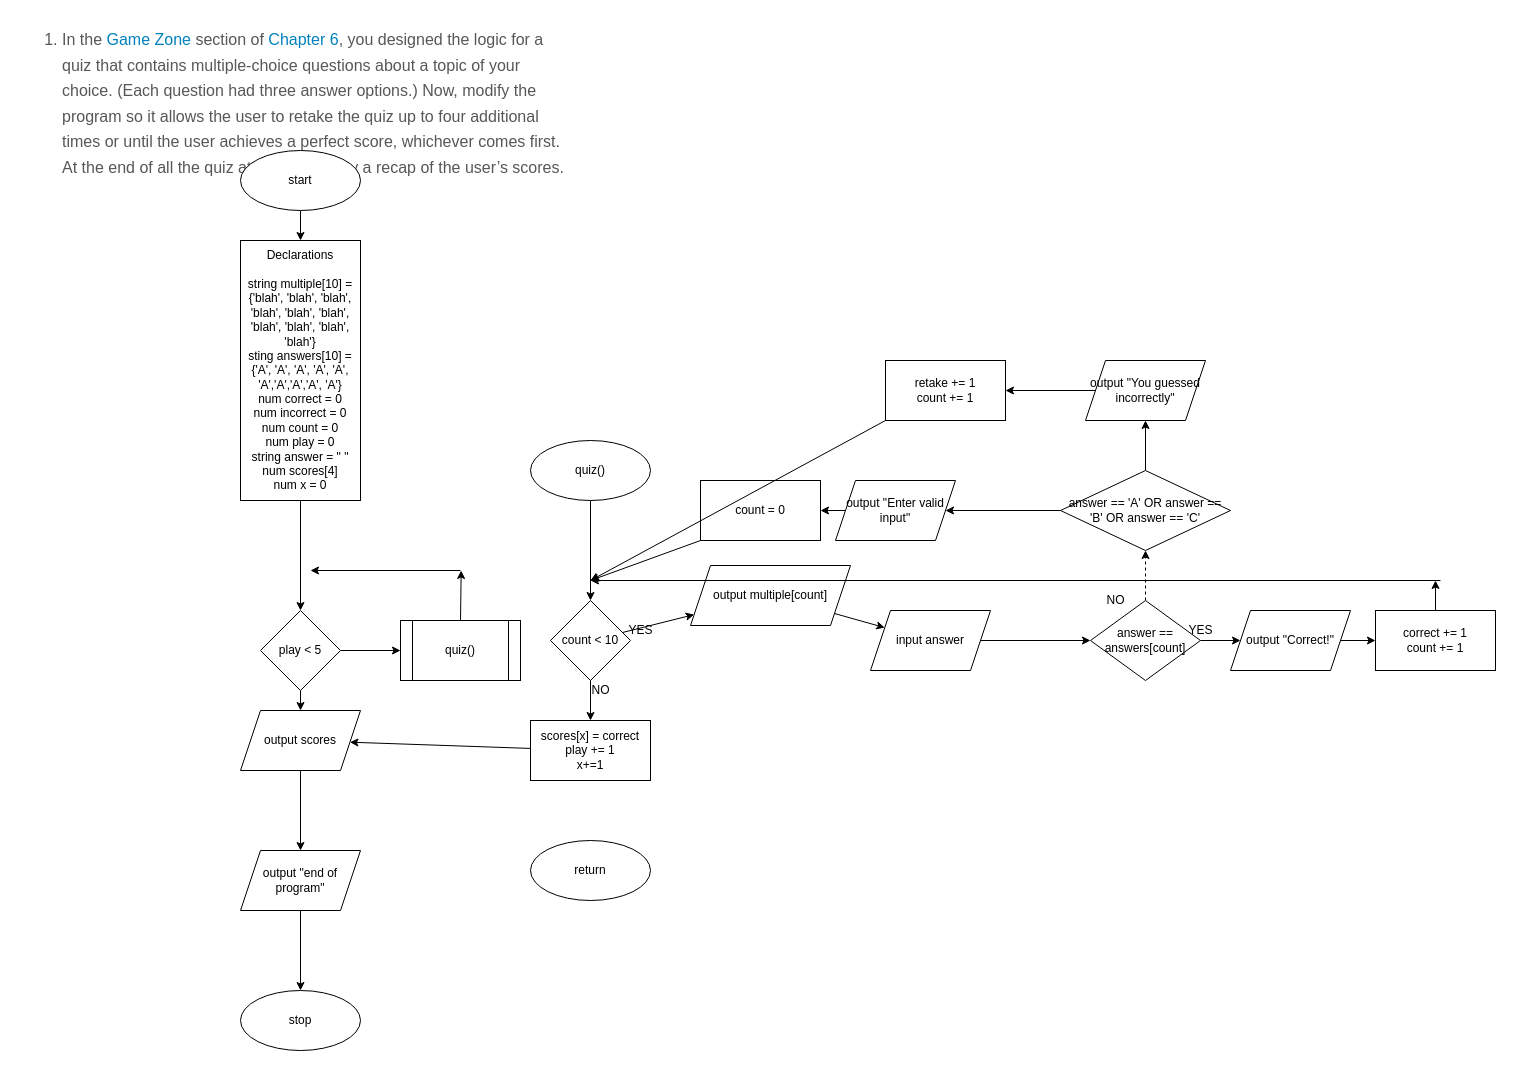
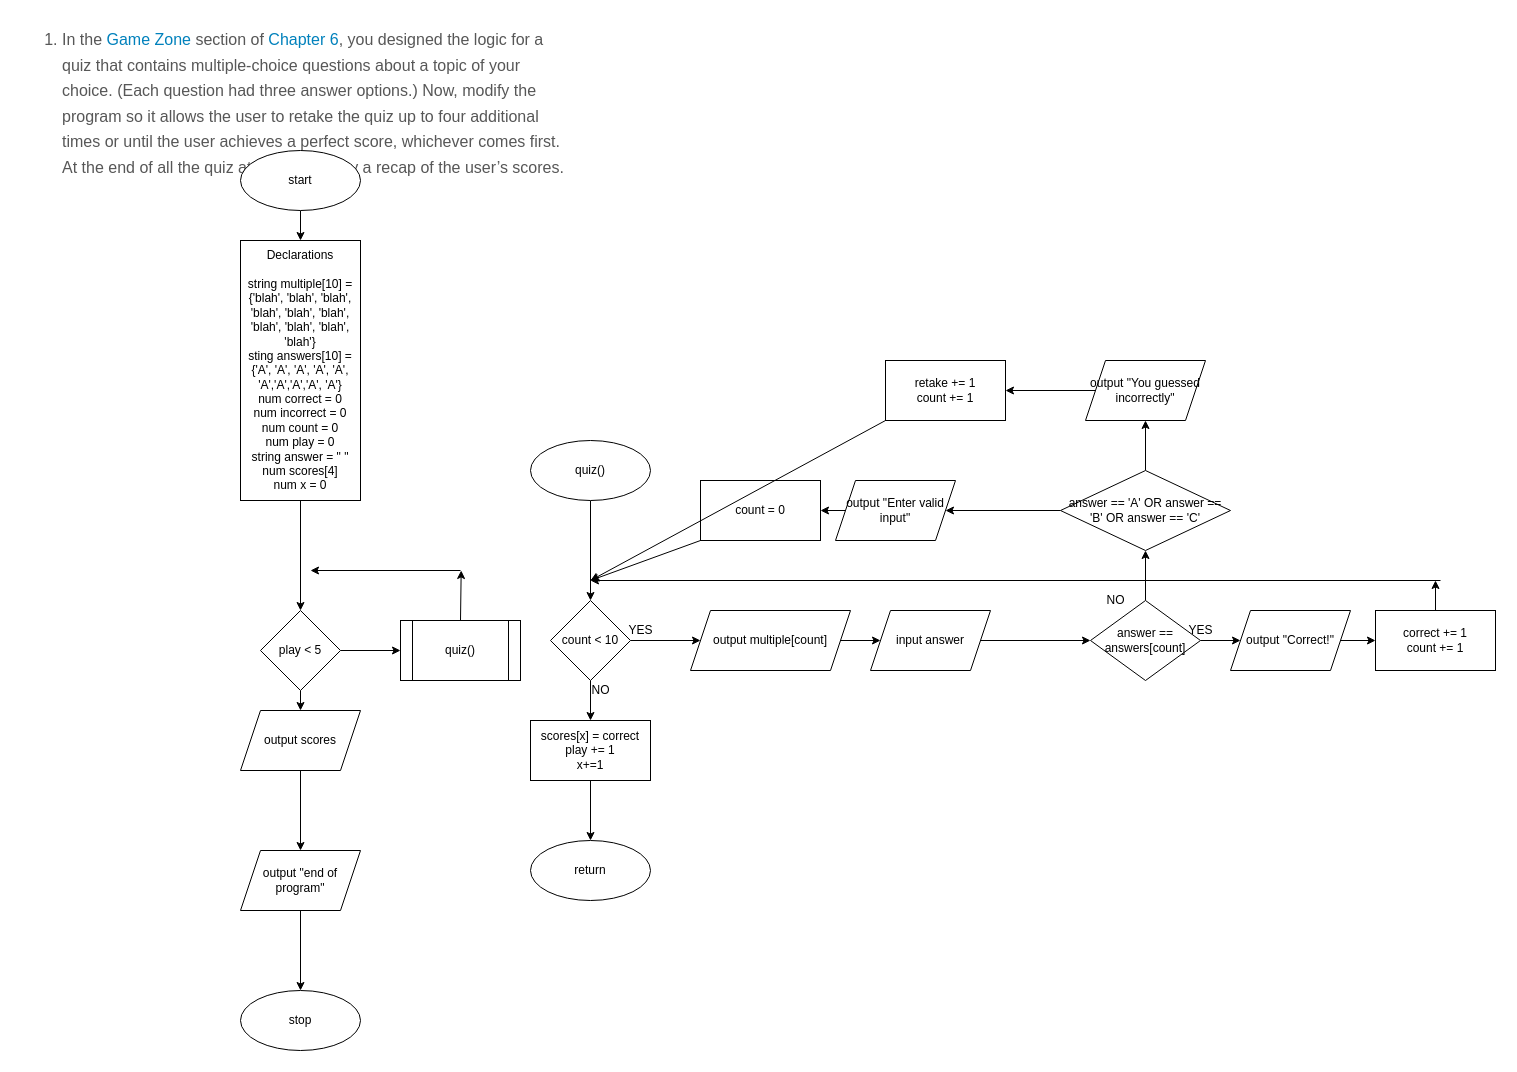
edge "answer == answers[count]" -> "answer == 'A' OR answer == 'B' OR answer == 'C'": style dashed -> solid
node "output multiple[count]": moved (771, 596) -> (771, 641)
edge "scores[x] = correct play += 1 x+=1" -> "output scores": now "scores[x] = correct play += 1 x+=1" -> "return"
